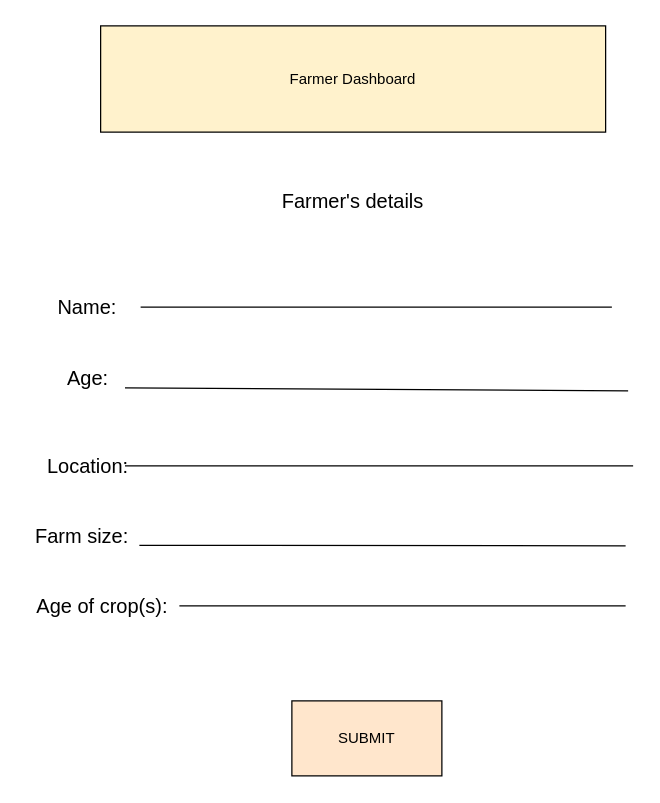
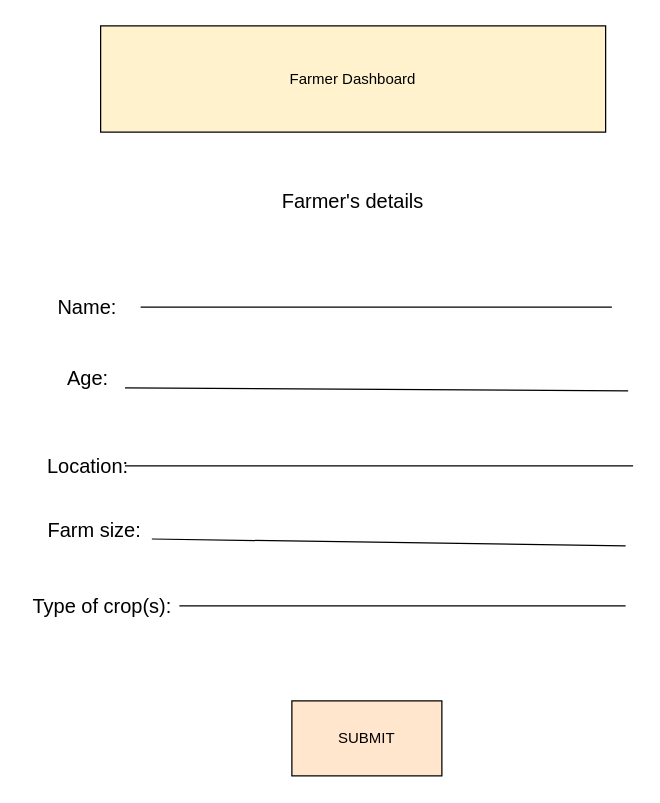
node "Farm size:": moved (85, 536) -> (98, 529)
node "Age of crop(s):": label "Age of crop(s):" -> "Type of crop(s):"
